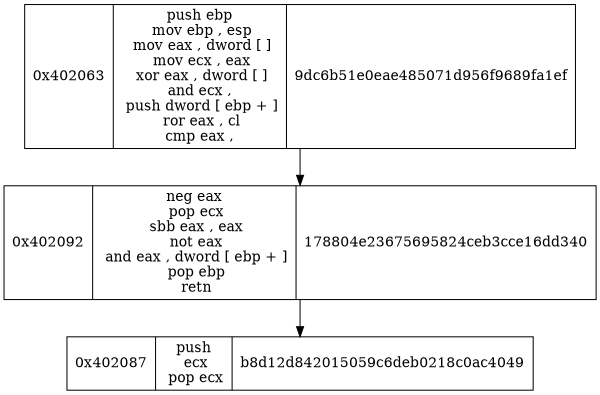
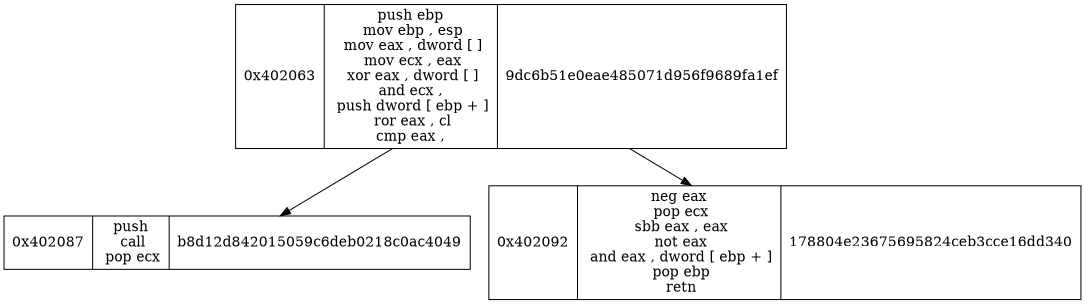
edge "0x402092" -> "0x402087": now "0x402063" -> "0x402087"
node "0x402087": text "ecx" -> "call"
